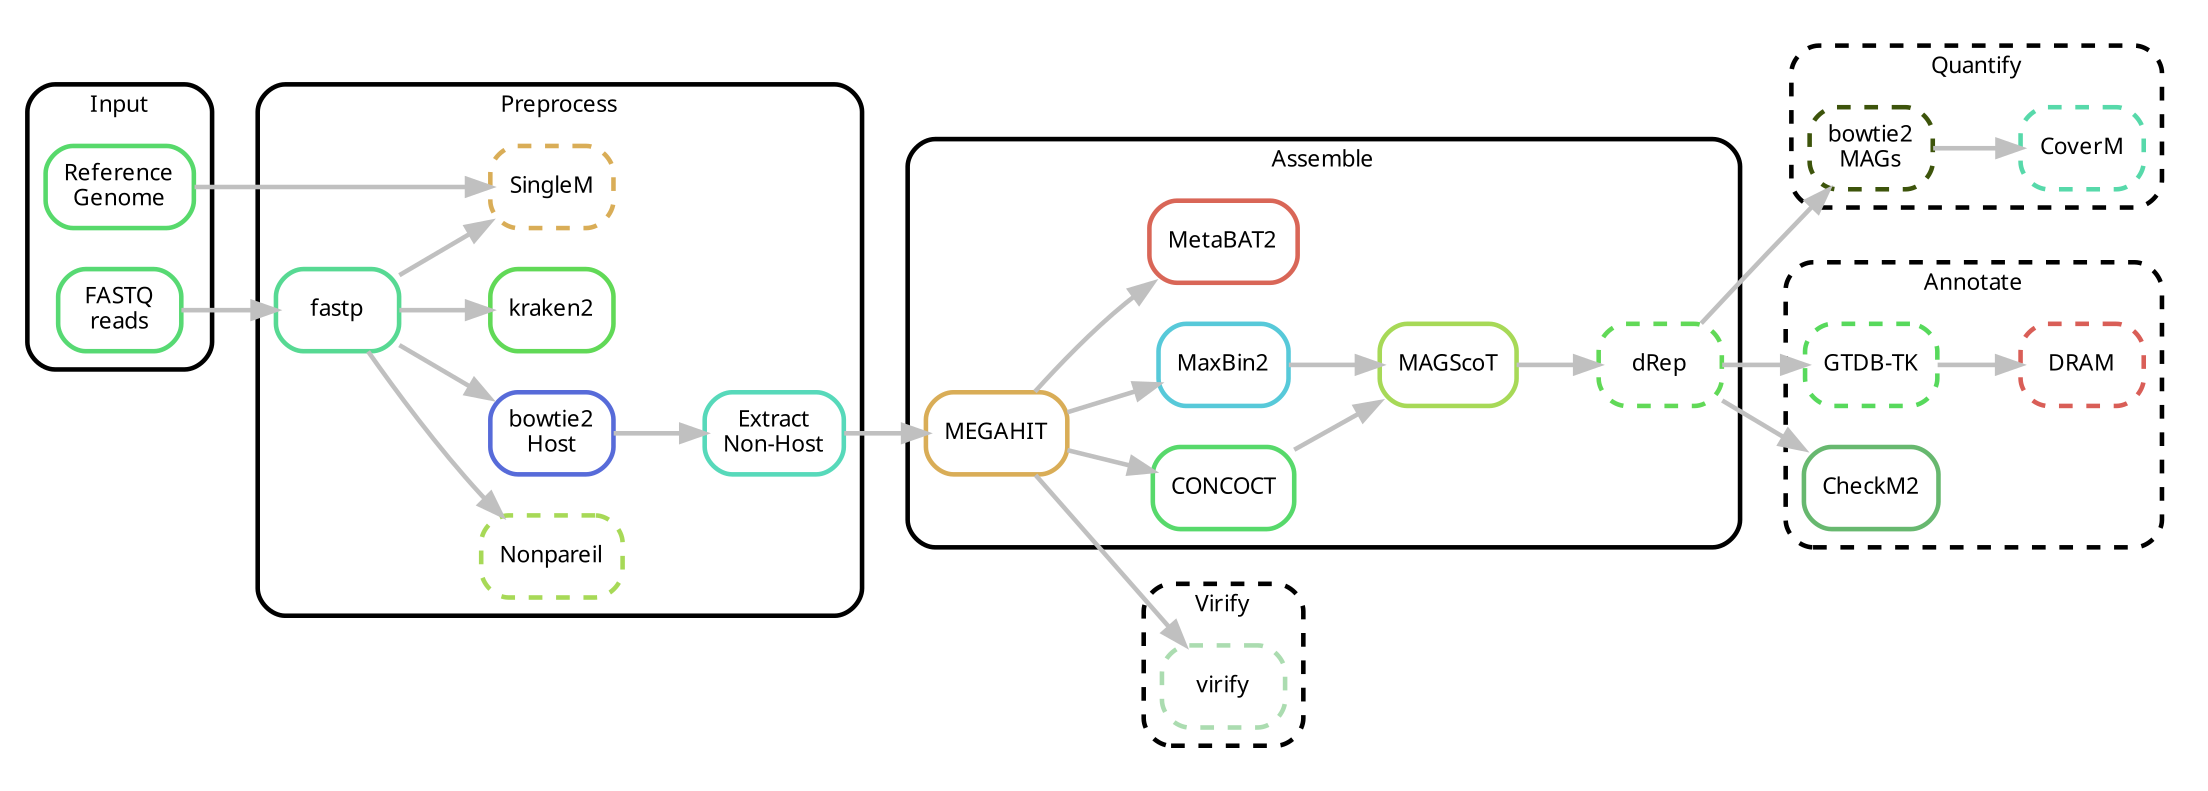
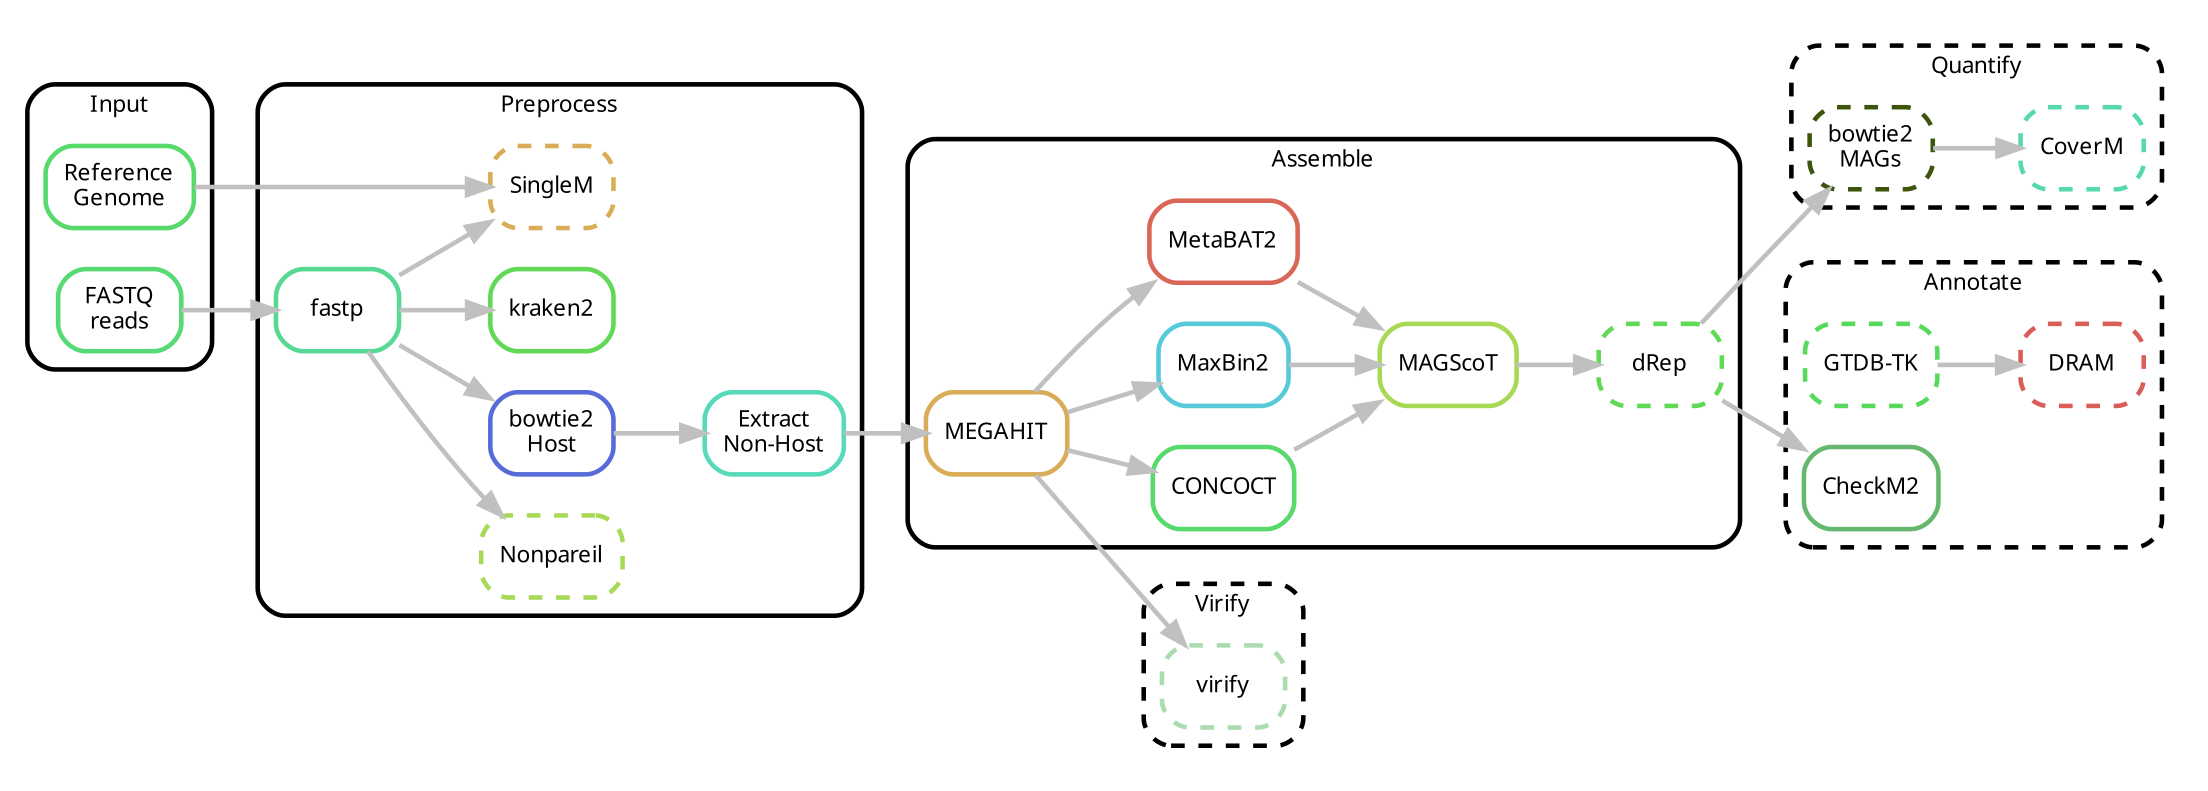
edge "MetaBAT2" -> "MAGScoT": added
edge "dRep" -> "GTDB-TK": removed
